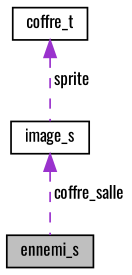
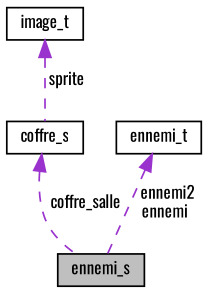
node "coffre_t": label "coffre_t" -> "image_t"
node "image_s": label "image_s" -> "coffre_s"
node "ennemi_t": added
